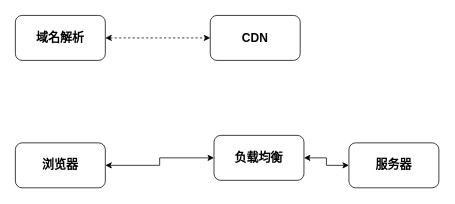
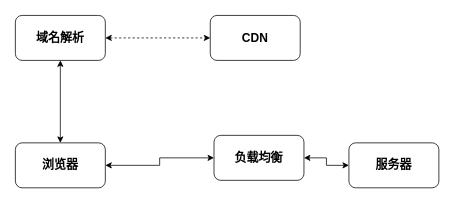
edge "域名解析" -- "浏览器": added
